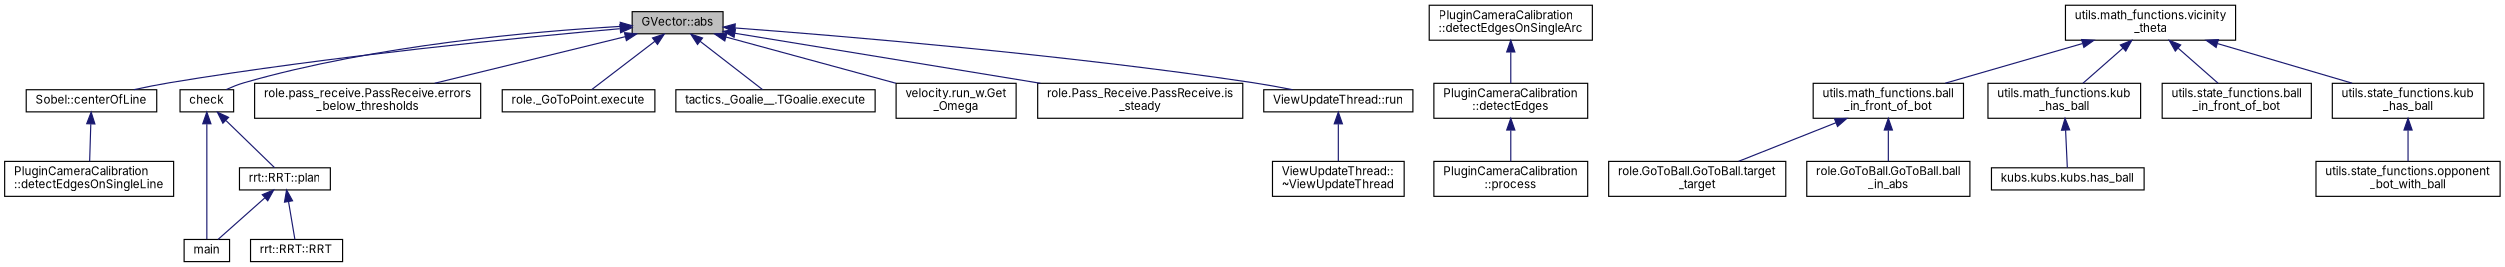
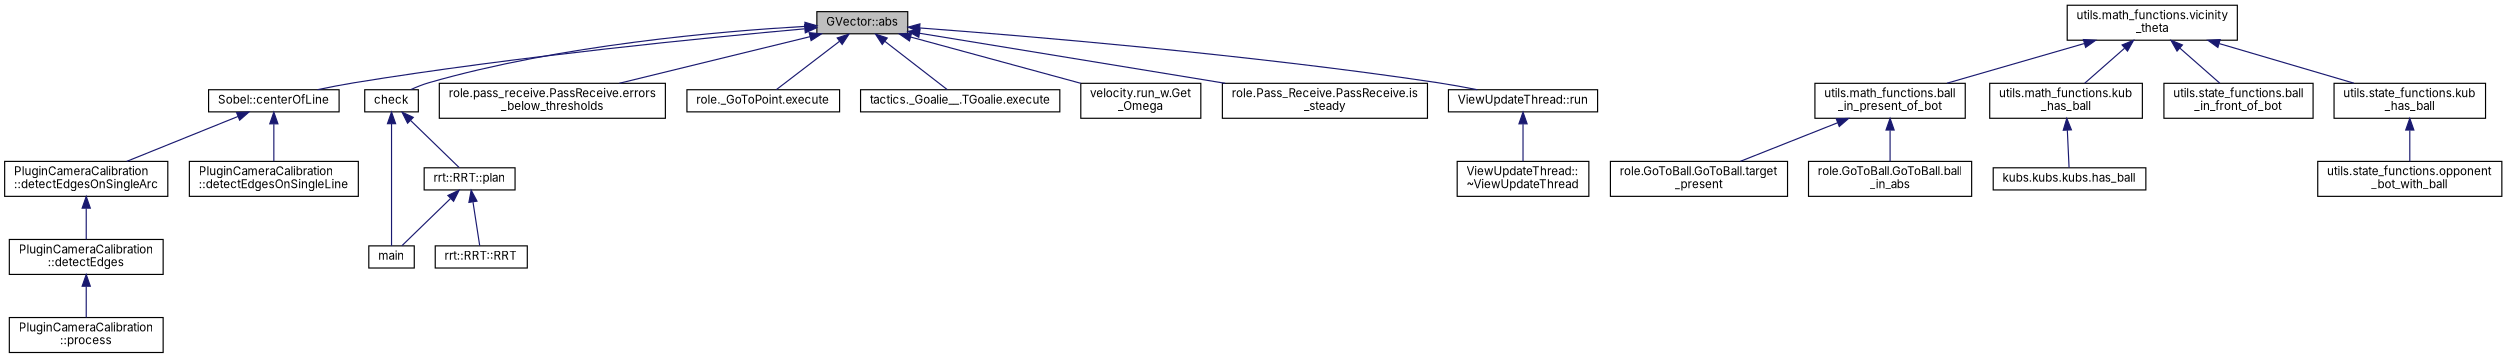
node "utils.math_functions.ball _in_front_of_bot": label "utils.math_functions.ball _in_front_of_bot" -> "utils.math_functions.ball _in_present_of_bot"
edge "PluginCameraCalibration ::detectEdgesOnSingleArc" -> "Sobel::centerOfLine": added
node "role.GoToBall.GoToBall.target _target": label "role.GoToBall.GoToBall.target _target" -> "role.GoToBall.GoToBall.target _present"
